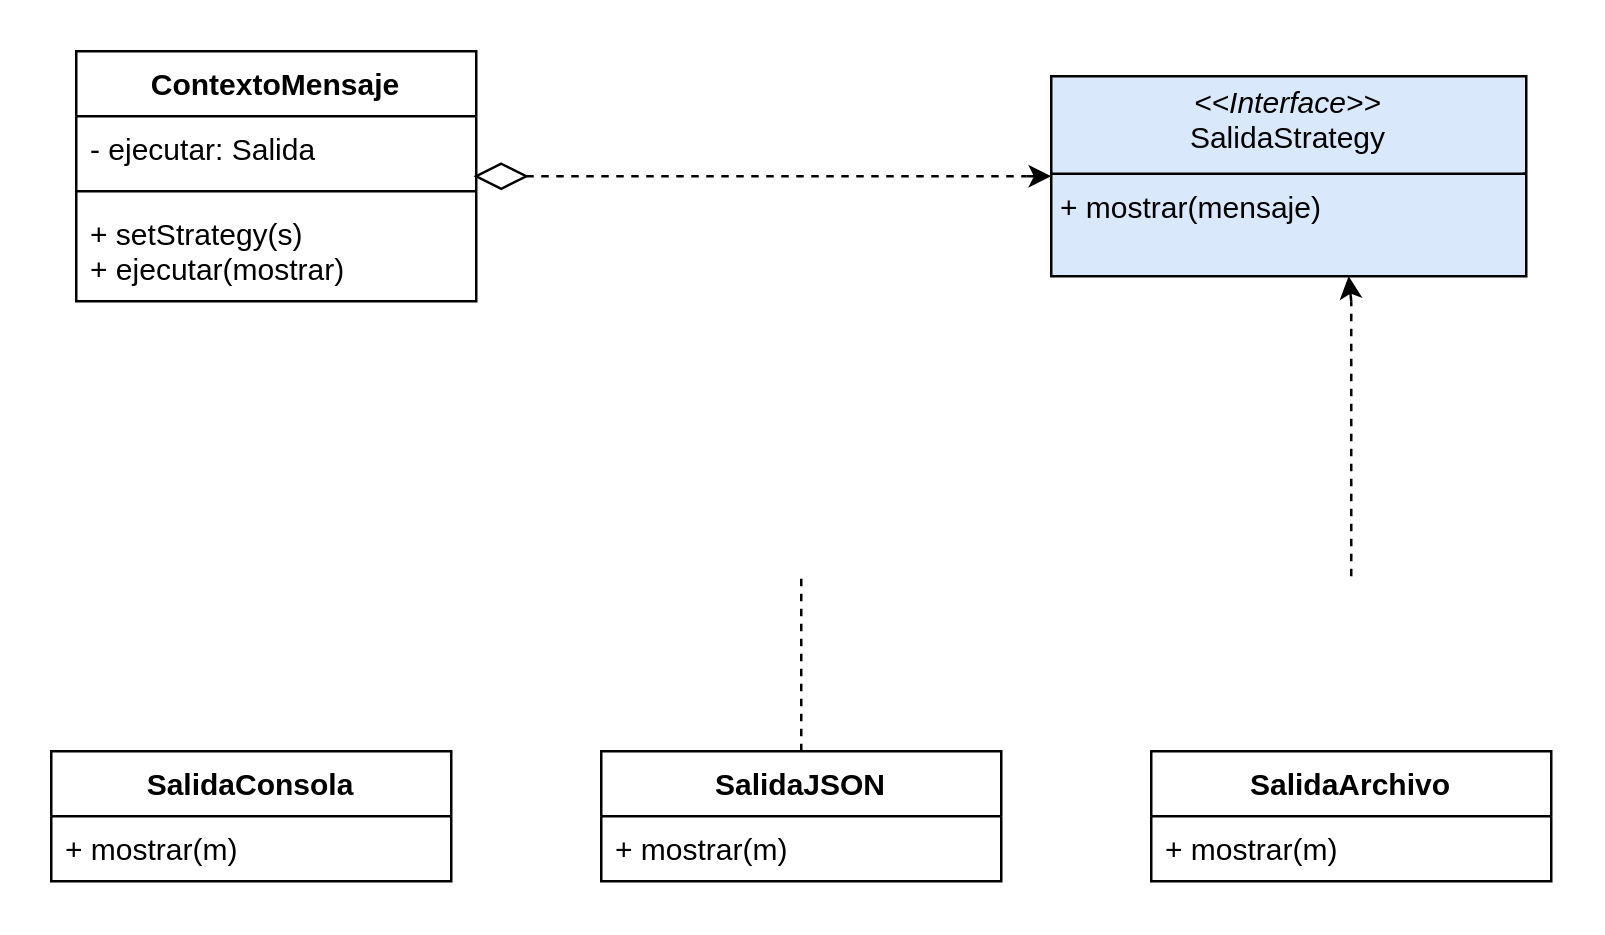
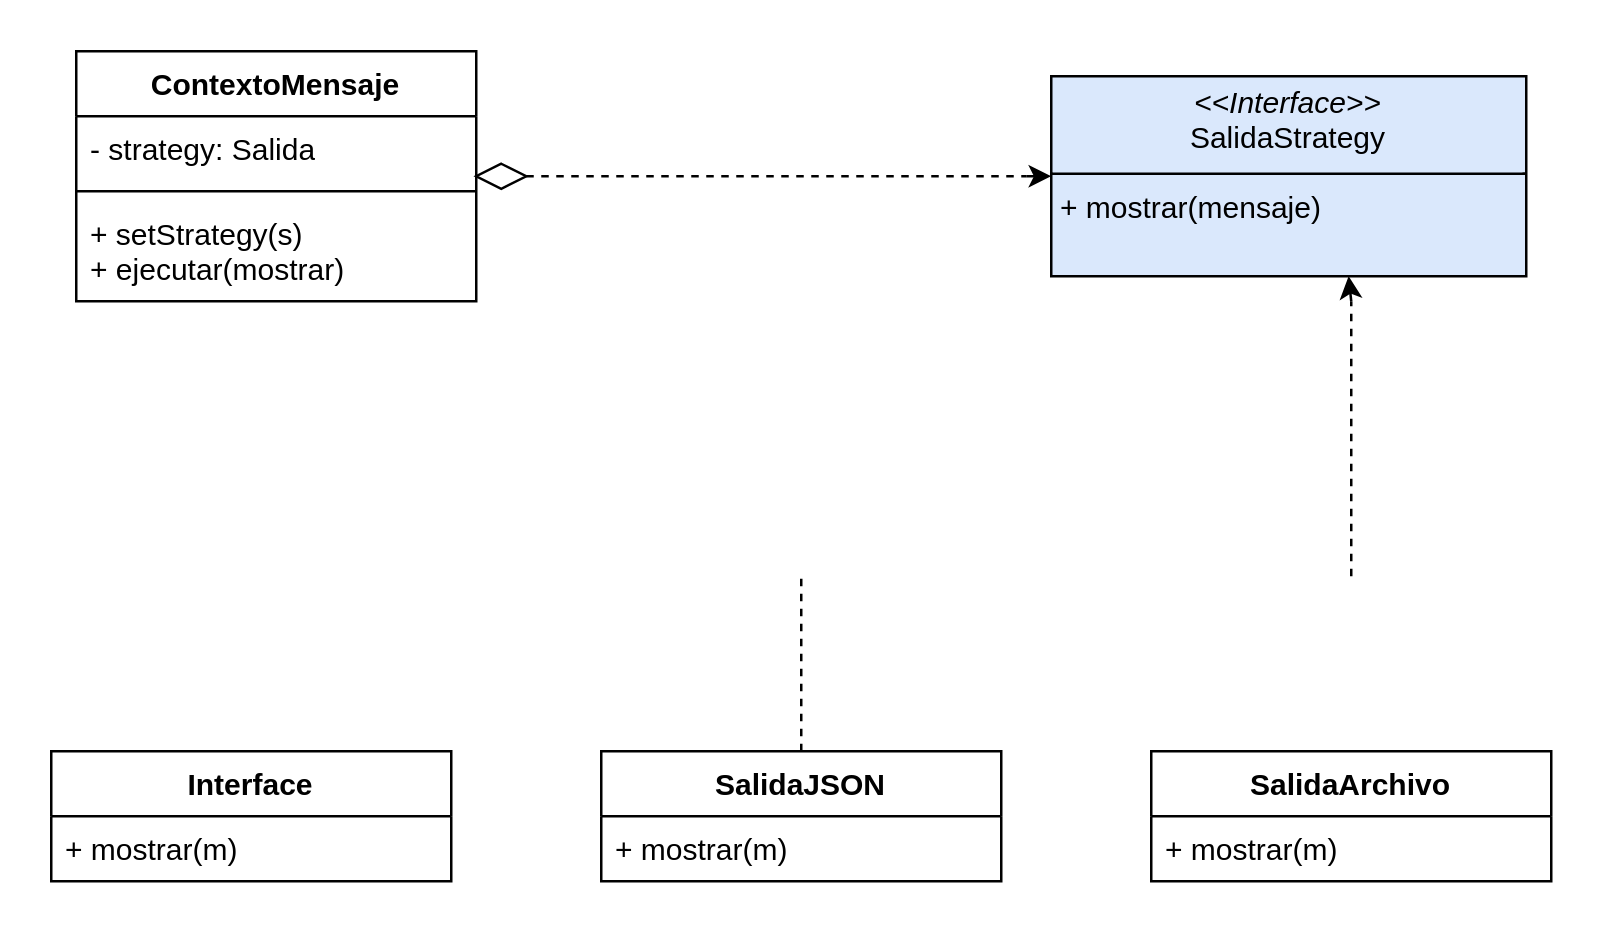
node "- ejecutar: Salida": label "- ejecutar: Salida" -> "- strategy: Salida"
node "SalidaConsola": label "SalidaConsola" -> "Interface"
